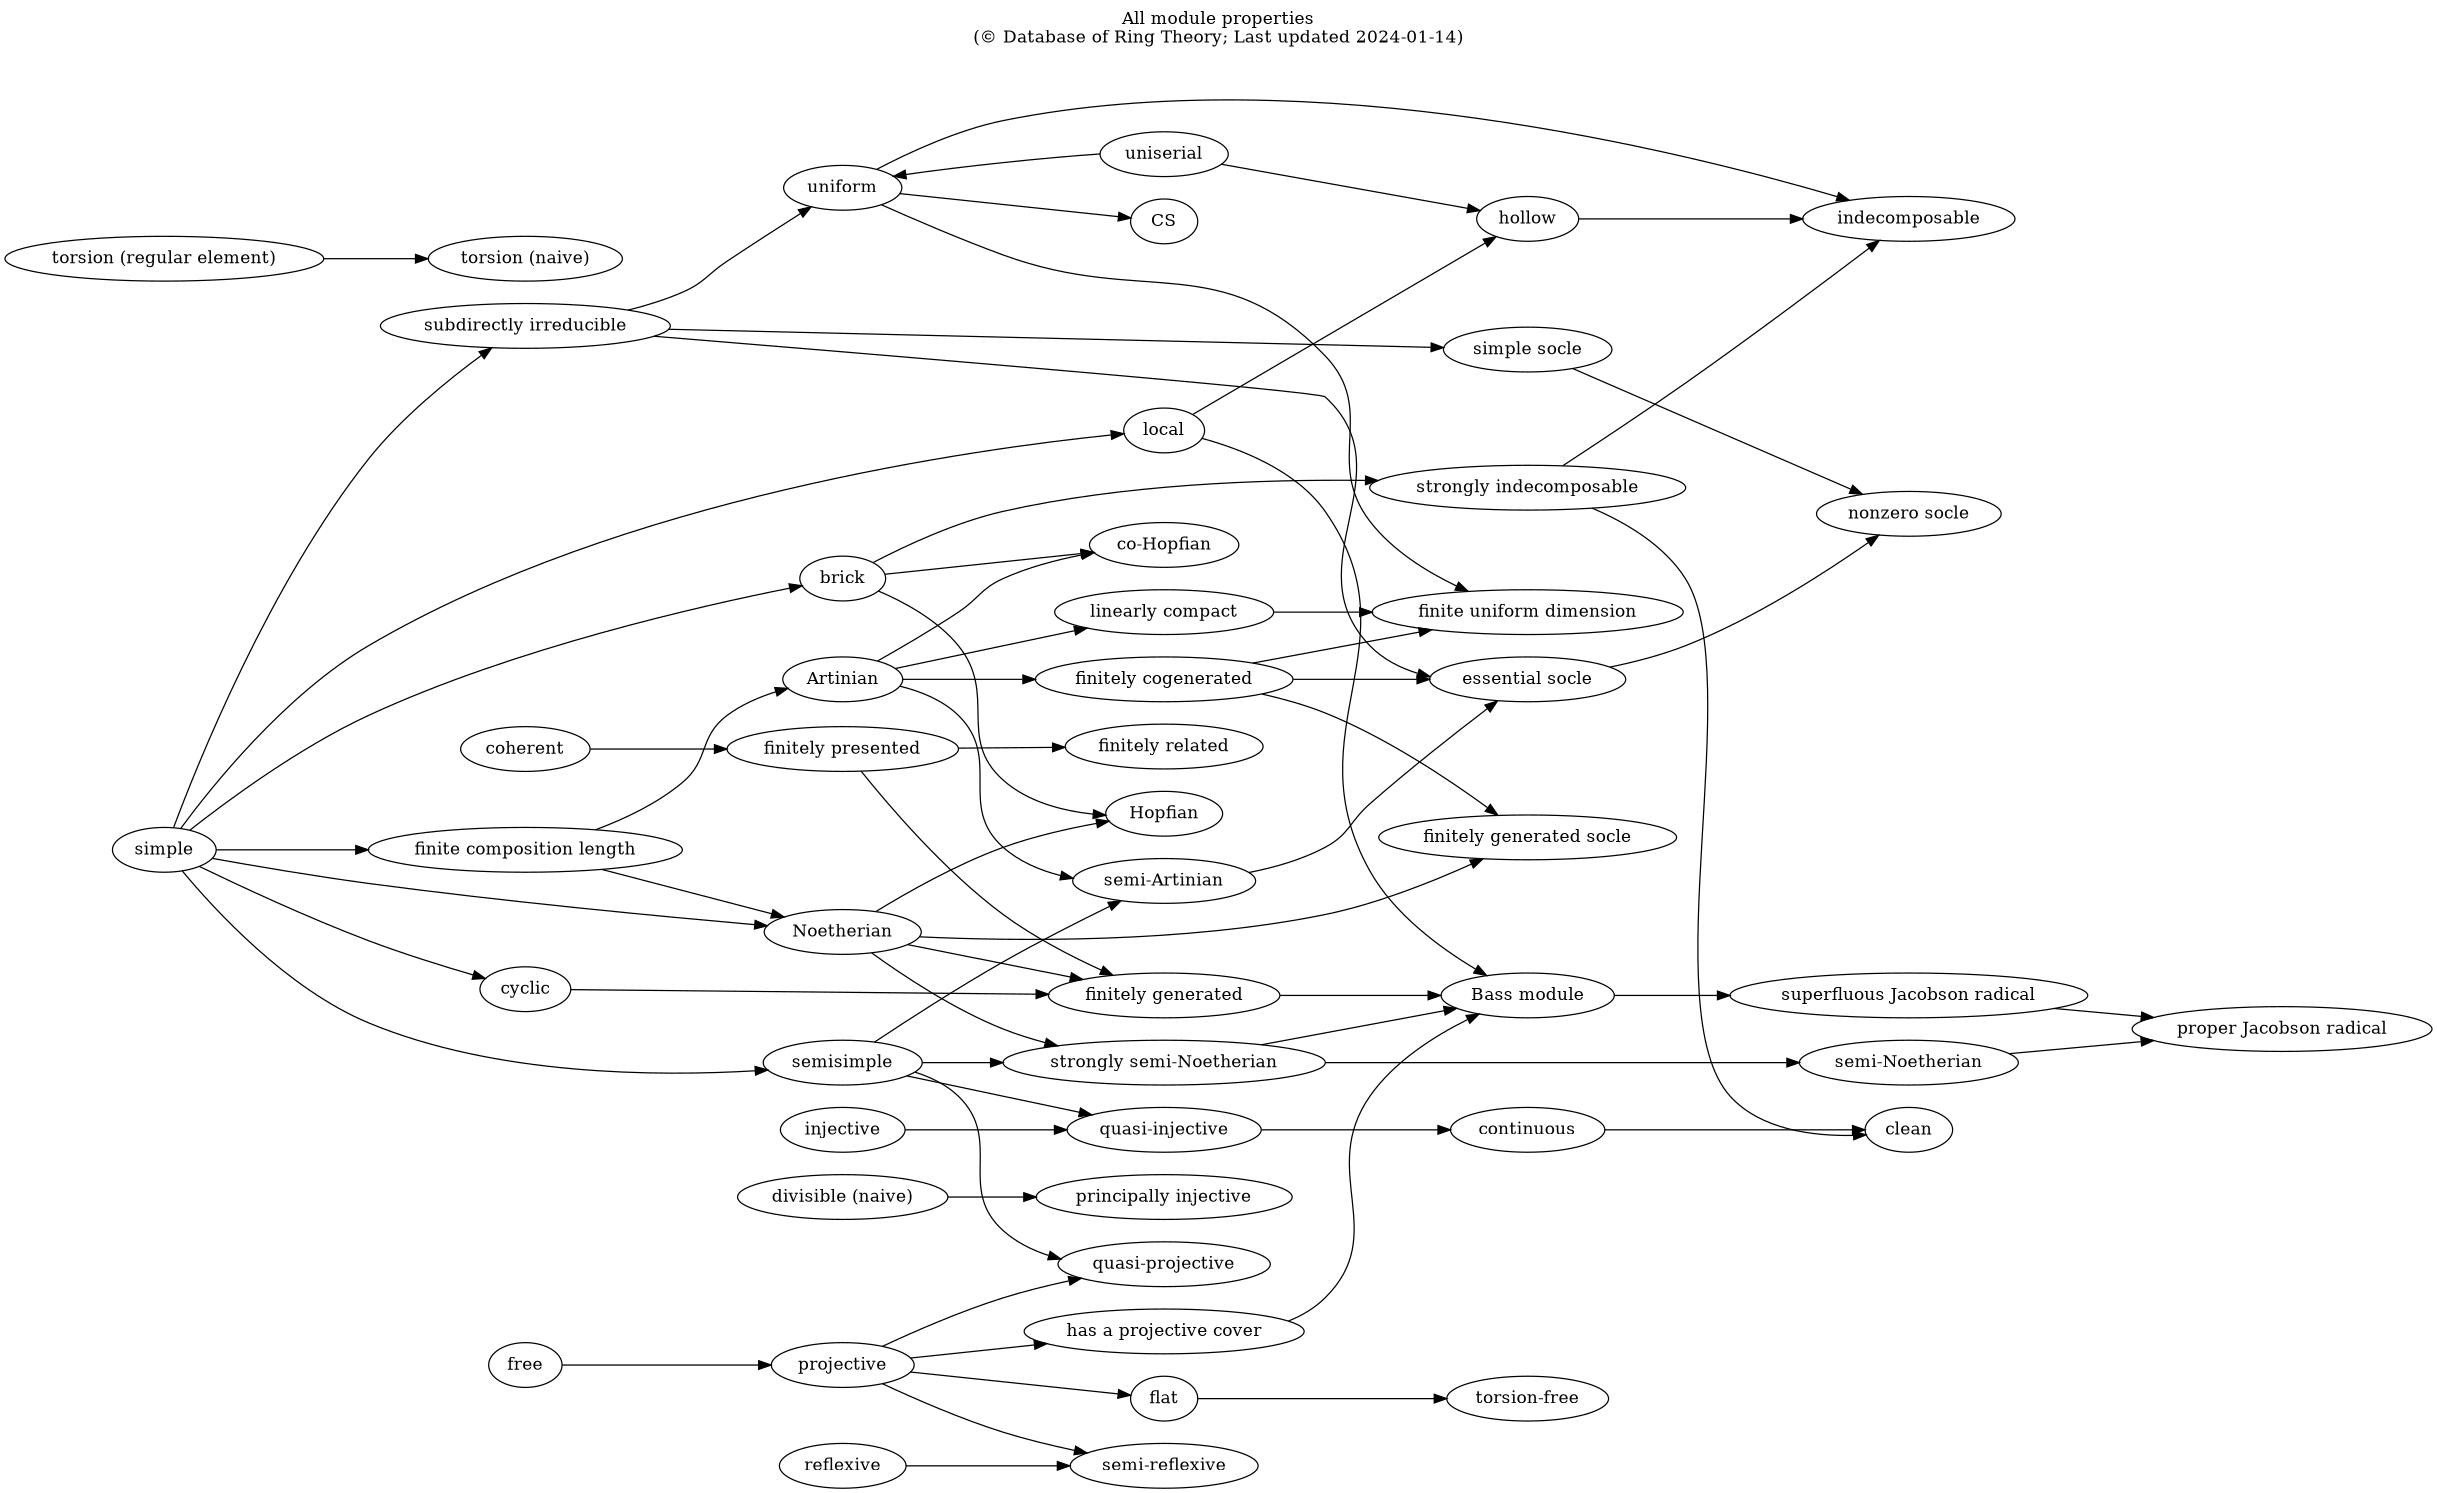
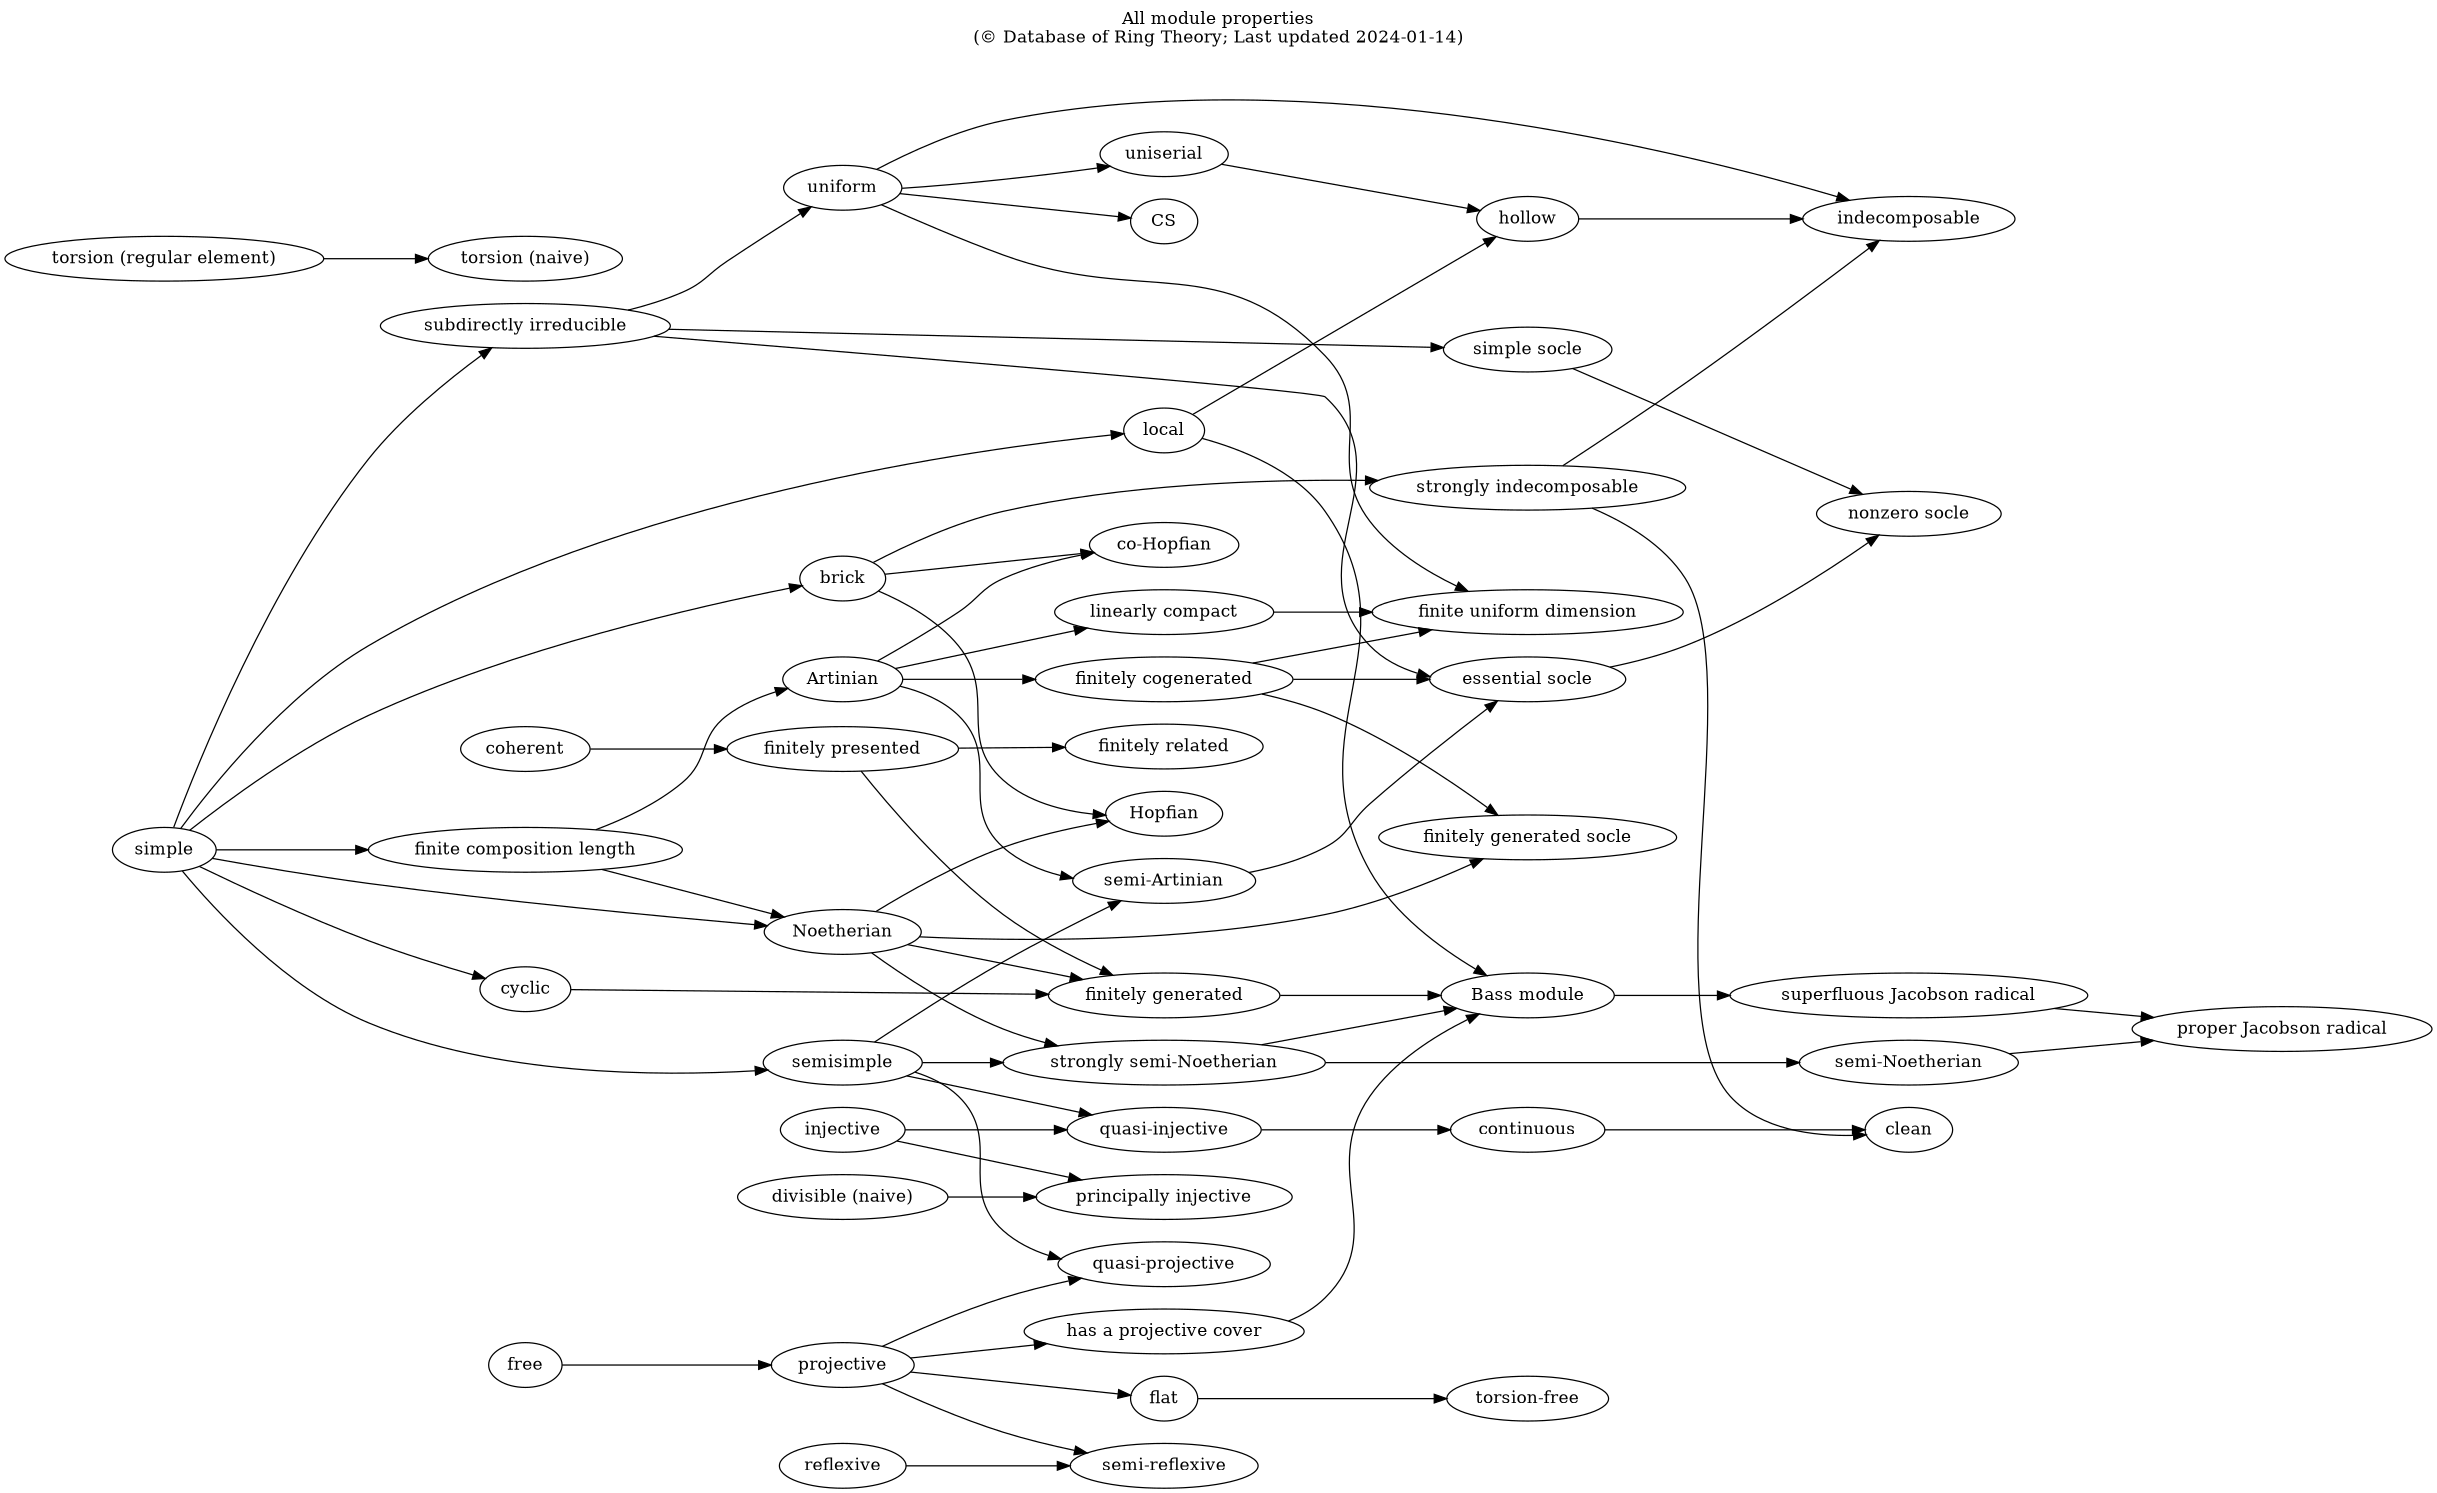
edge "uniserial" -> "uniform": reversed
edge "injective" -> "principally injective": added
